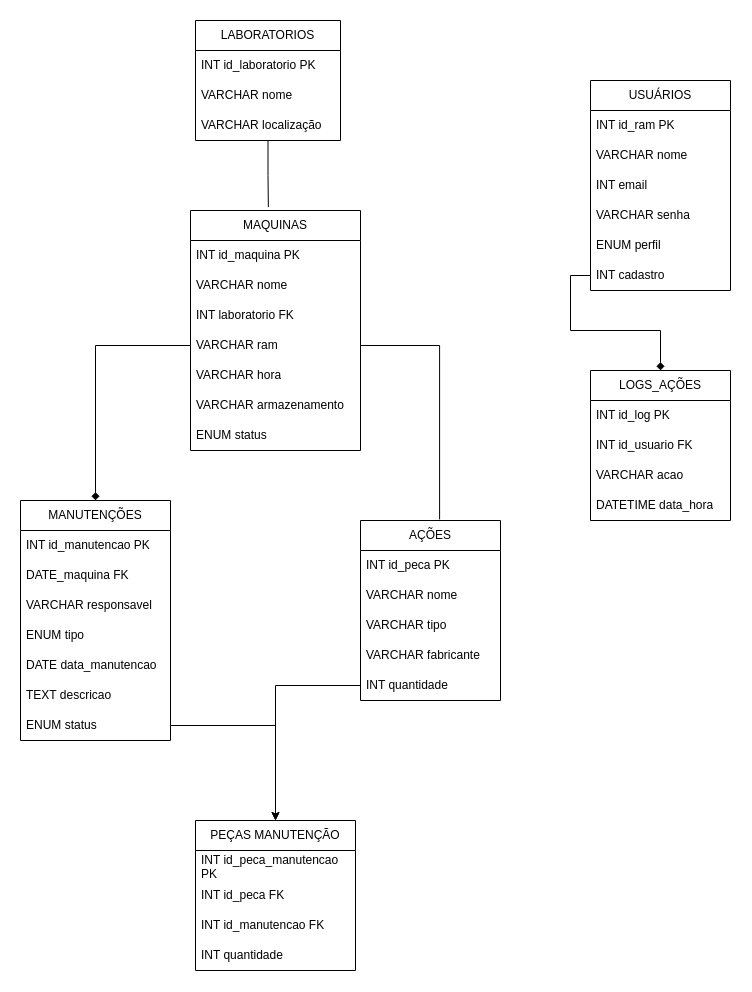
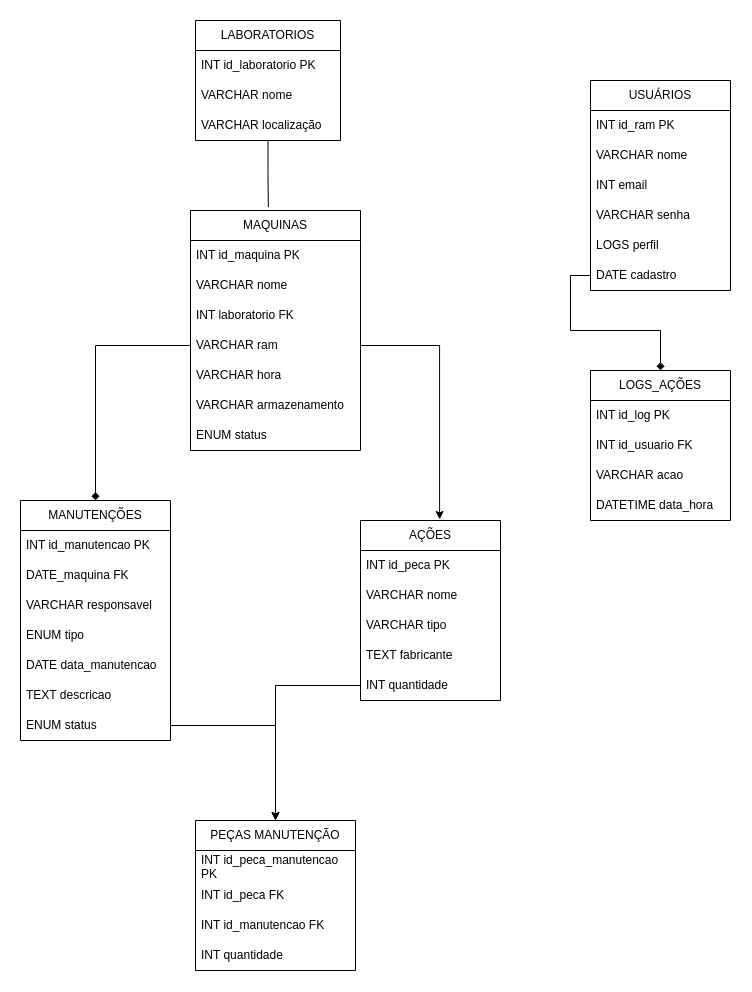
node "ENUM perfil": label "ENUM perfil" -> "LOGS perfil"
node "INT cadastro": label "INT cadastro" -> "DATE cadastro"
edge "VARCHAR ram" -- "AÇÕES": arrowhead none -> classic
node "VARCHAR fabricante": label "VARCHAR fabricante" -> "TEXT fabricante"
